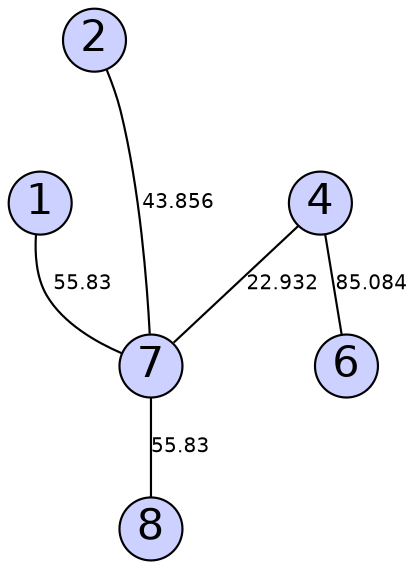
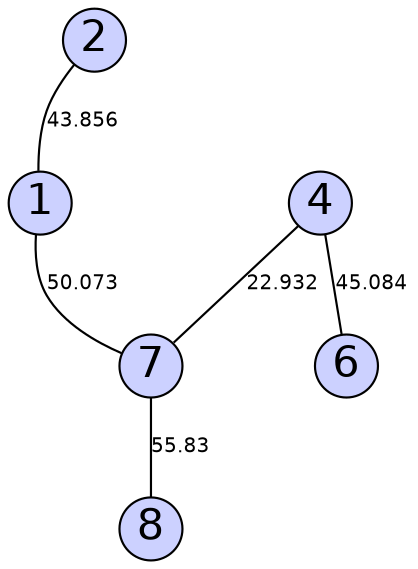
edge "2" -- "7": now "2" -- "1"
edge "1" -- "7": label "55.83" -> "50.073"
edge "4" -- "6": label "85.084" -> "45.084"
